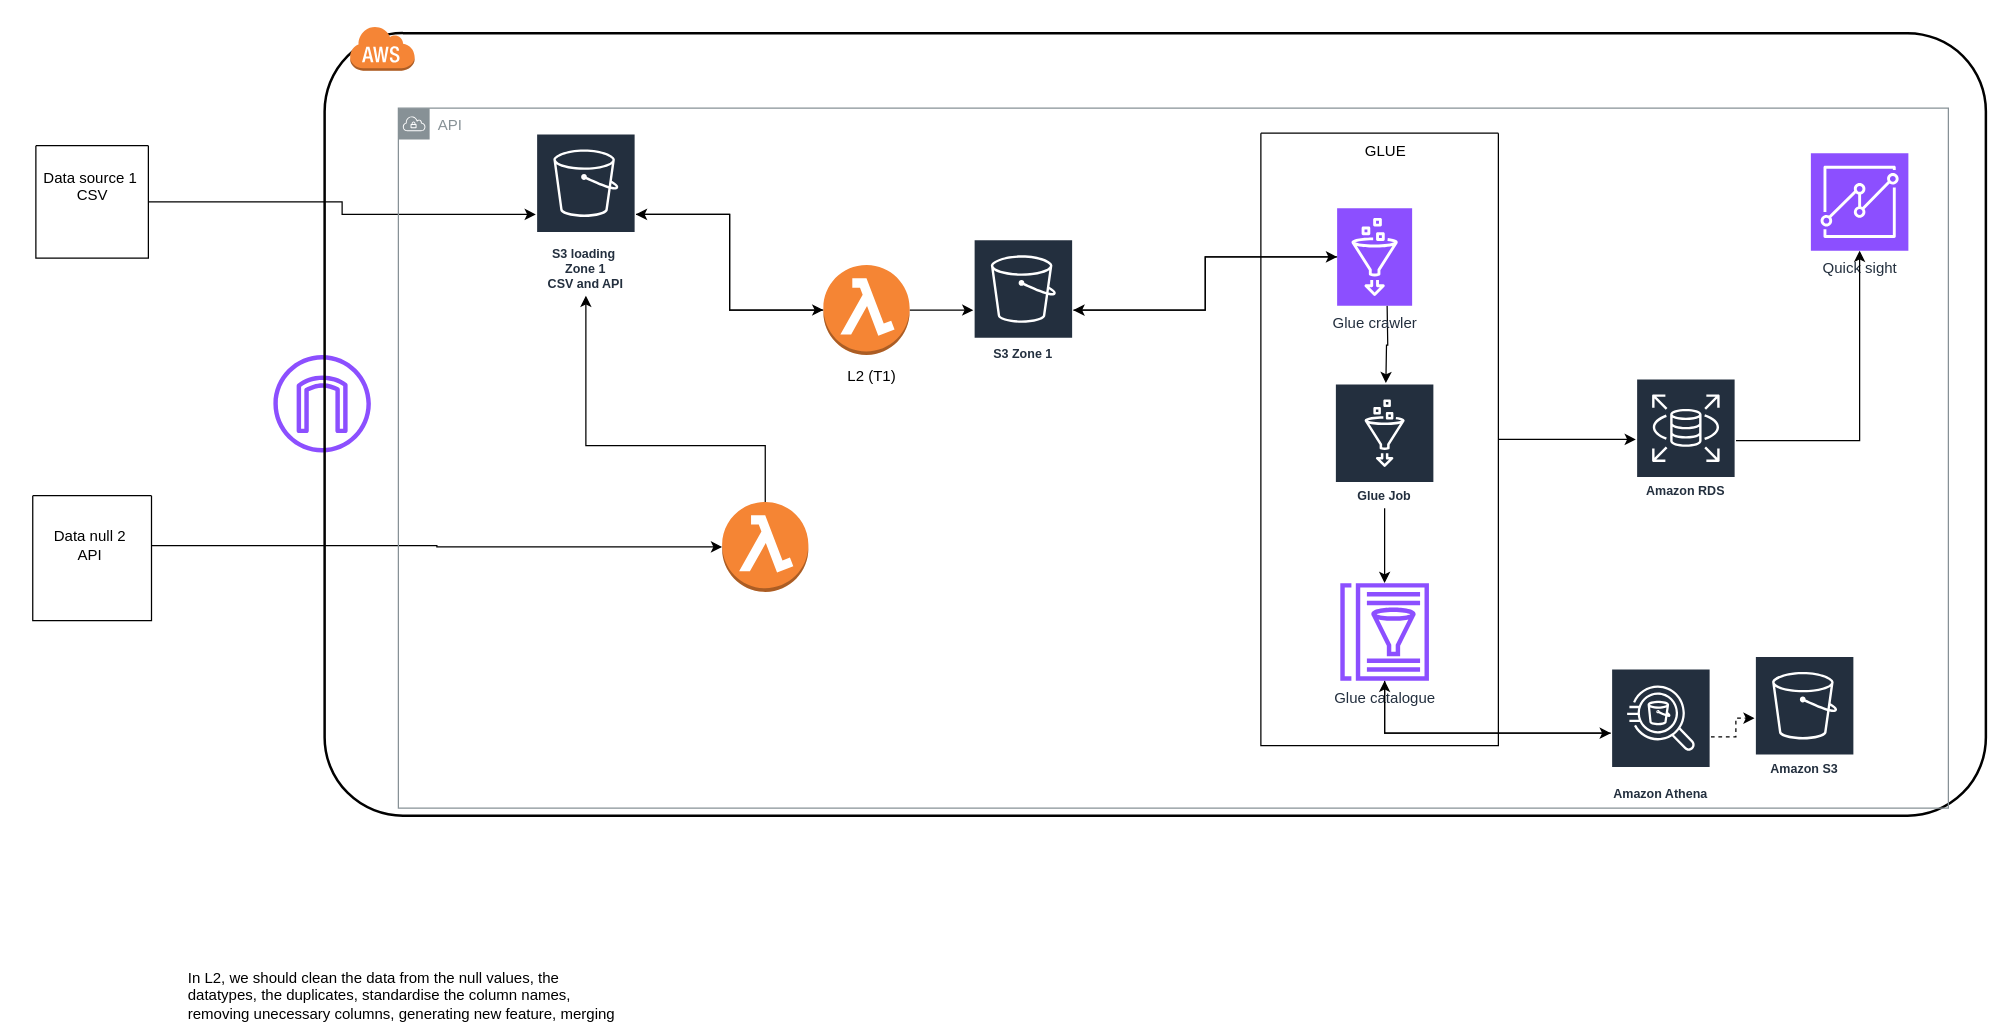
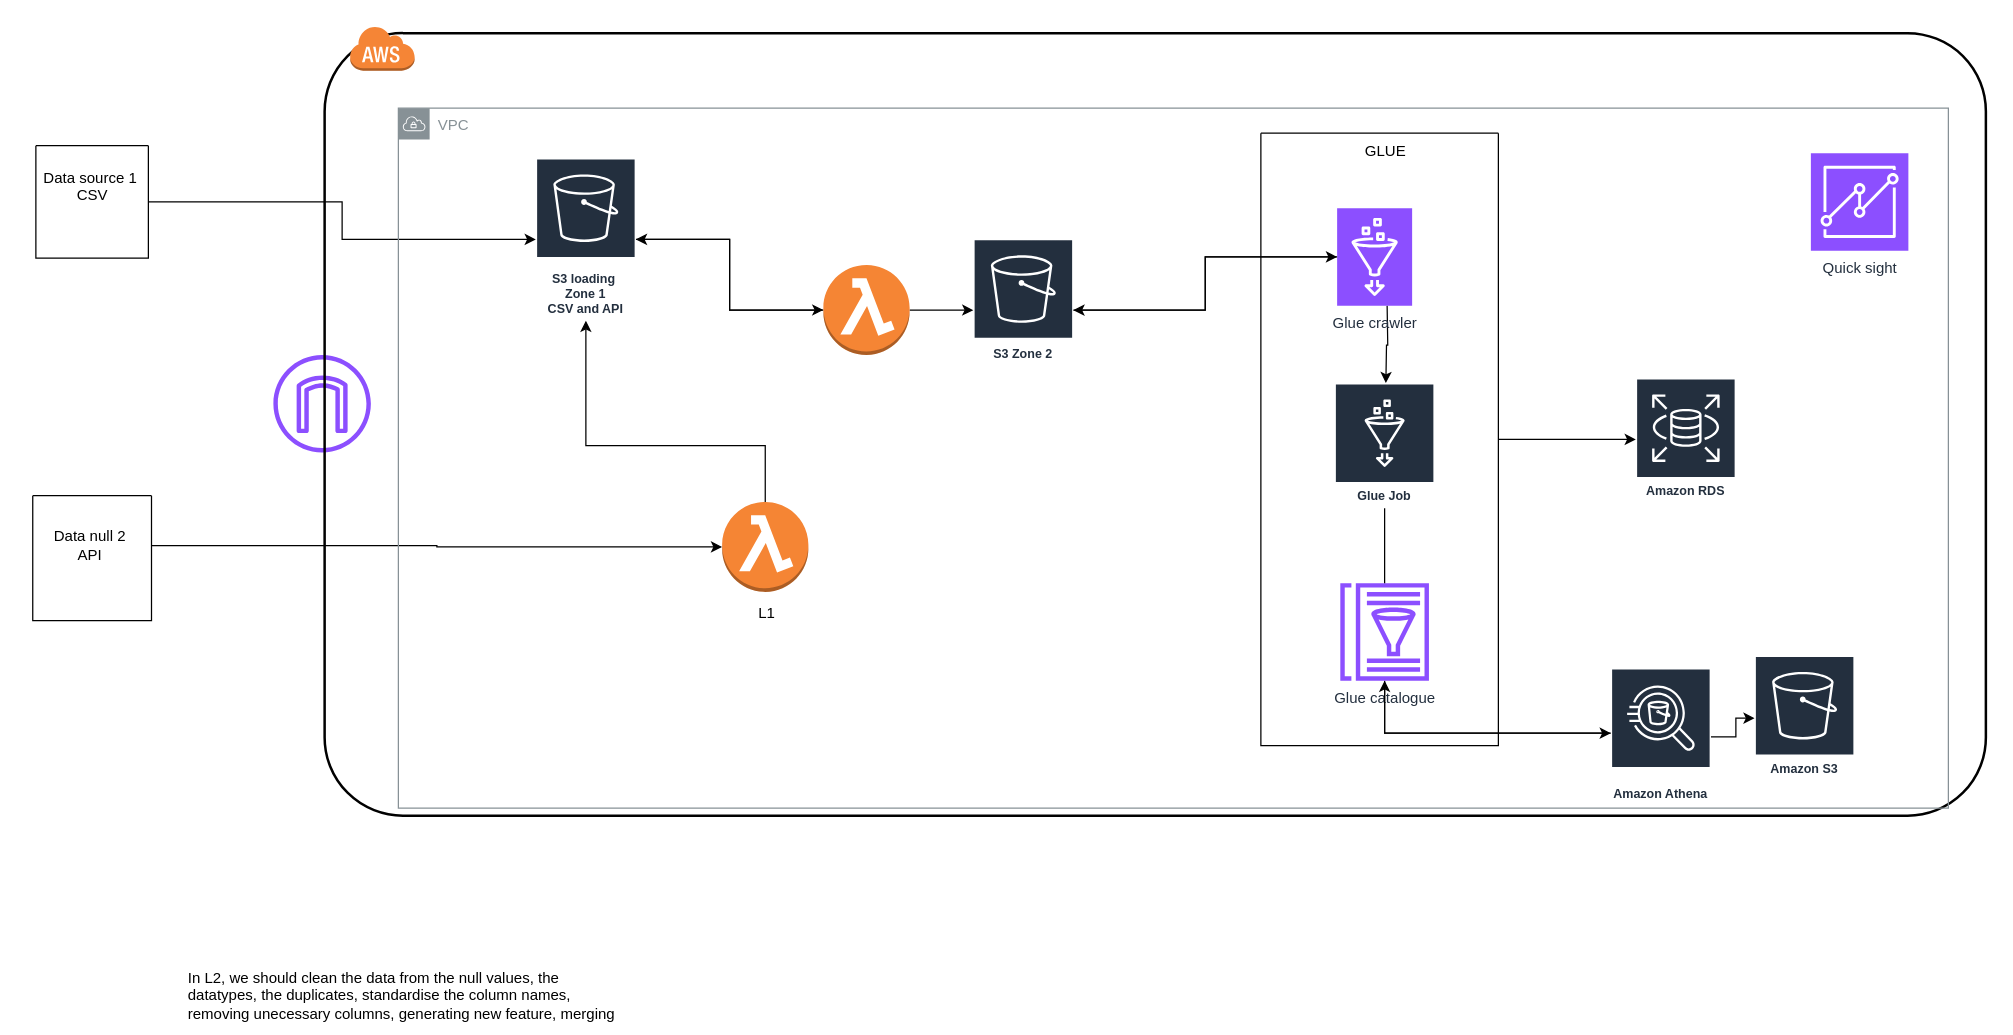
node "API": label "API" -> "VPC"
node "S3 loading Zone 1 CSV and API": moved (586, 214) -> (586, 239)
node "S3 Zone 1": label "S3 Zone 1" -> "S3 Zone 2"
node "L2 (T1)": removed
edge "Amazon RDS" -> "Quick sight": removed
edge "Glue Job" -> "Glue catalogue": arrowhead classic -> none
node "L1": added
edge "Amazon Athena" -> "Amazon S3": style dashed -> solid
